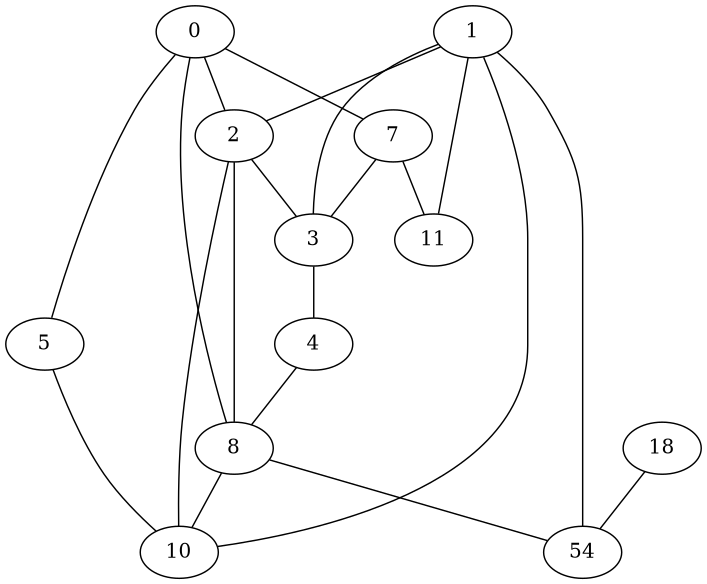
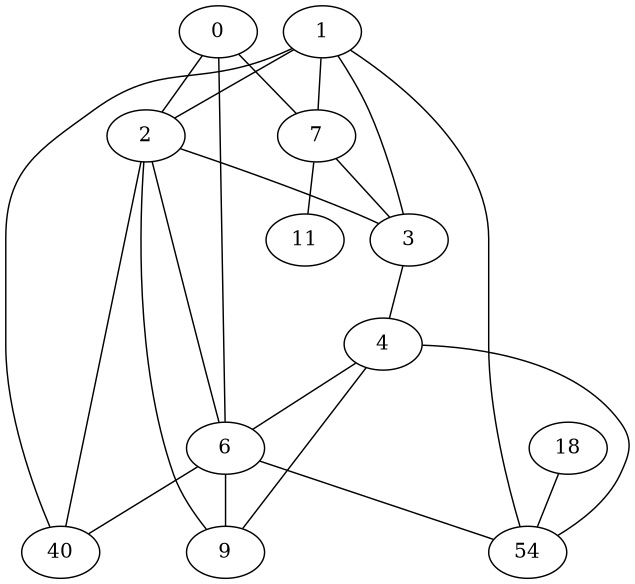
edge "1" -- "11": now "1" -- "7"
node "5": removed
edge "4" -- "54": added
node "8": label "8" -> "6"
node "10": label "10" -> "40"
node "9": added
